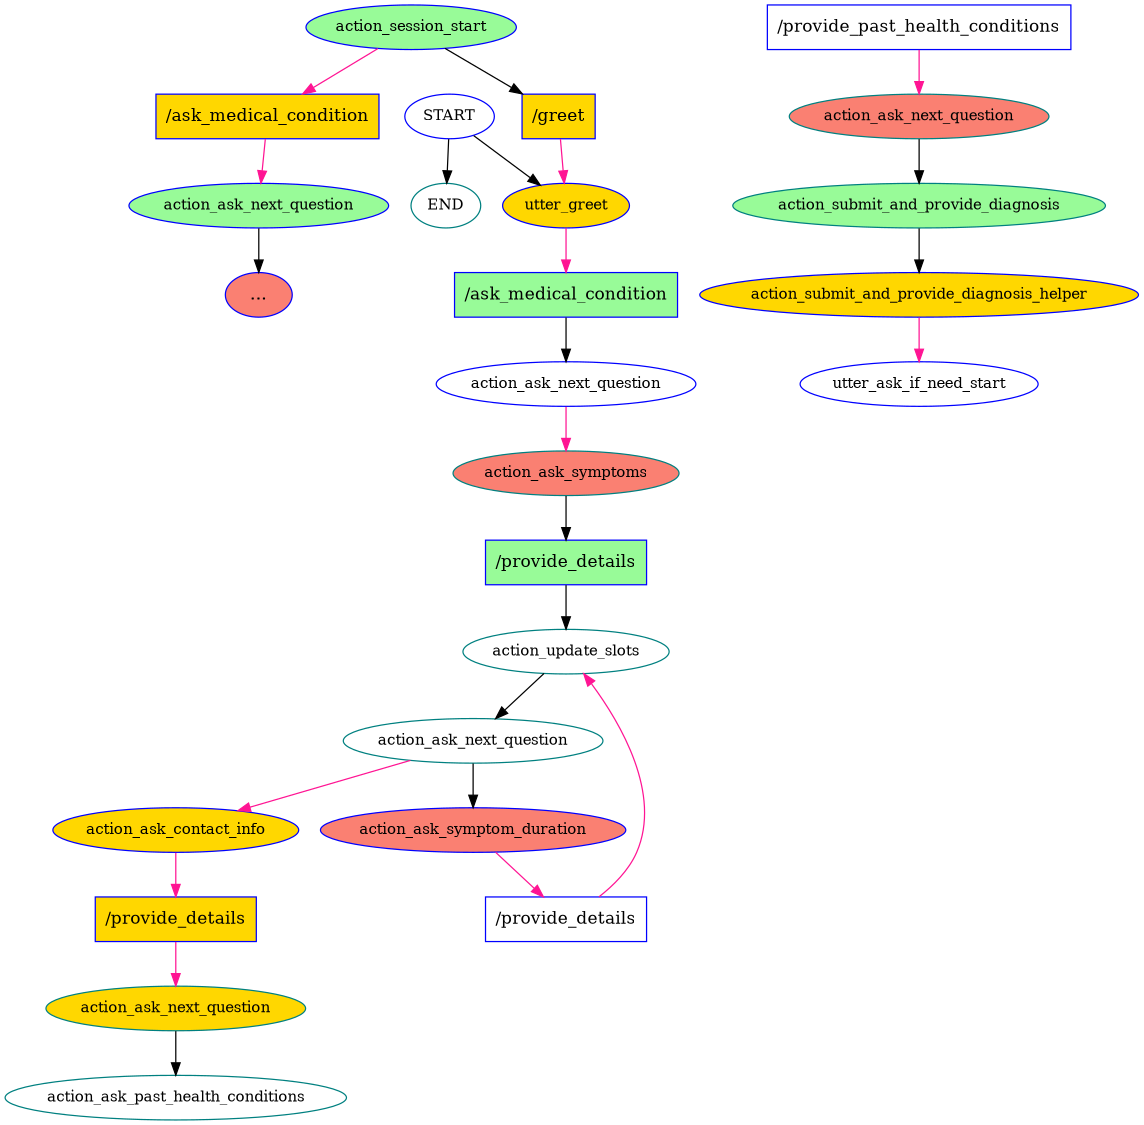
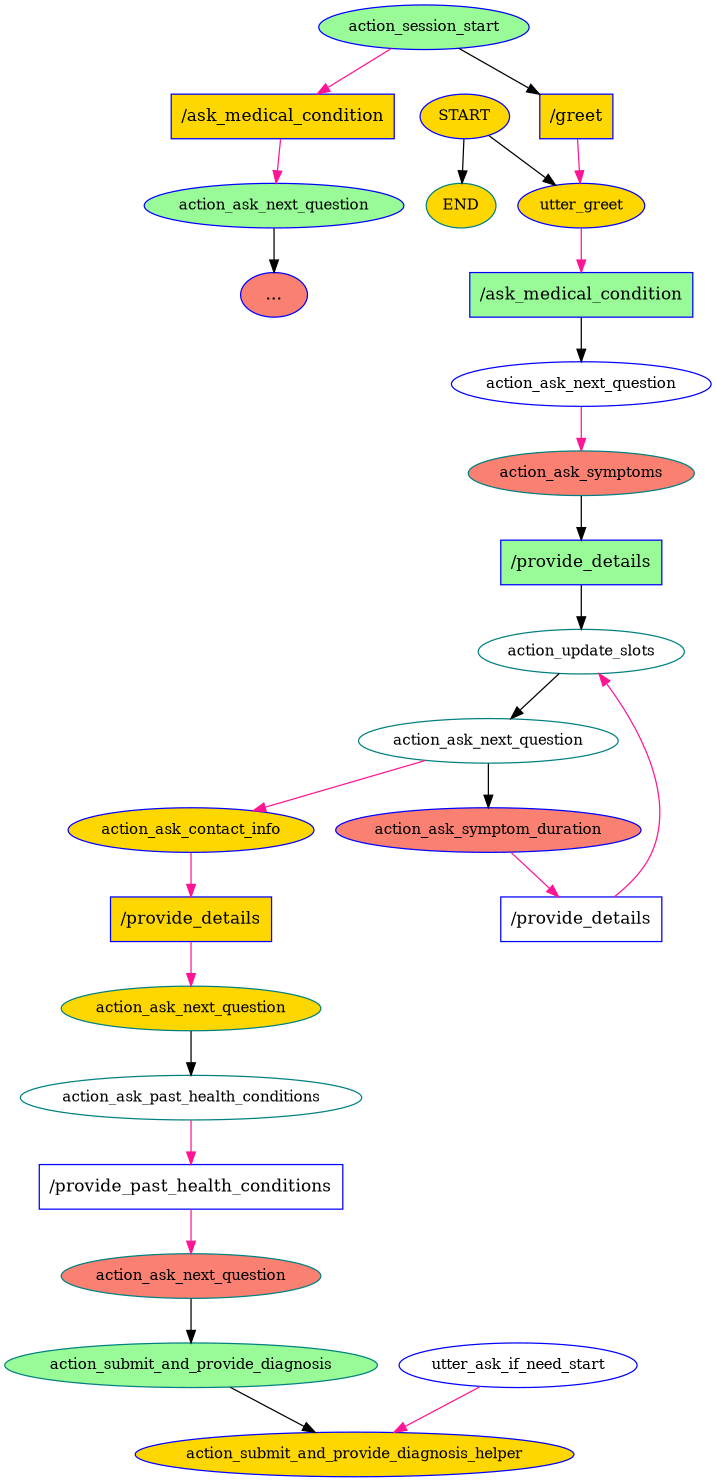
node "START": fillcolor white -> gold
node "END": fillcolor white -> gold
edge "action_submit_and_provide_diagnosis_helper" -> "utter_ask_if_need_start": reversed
edge "action_ask_past_health_conditions" -> "/provide_past_health_conditions": added
